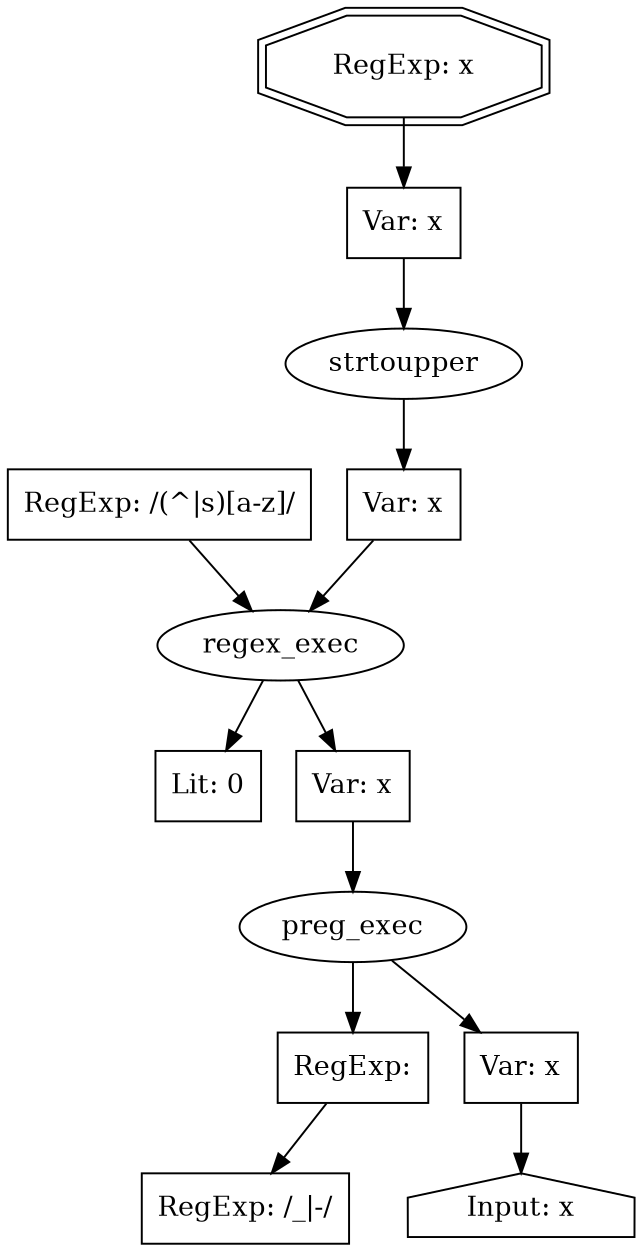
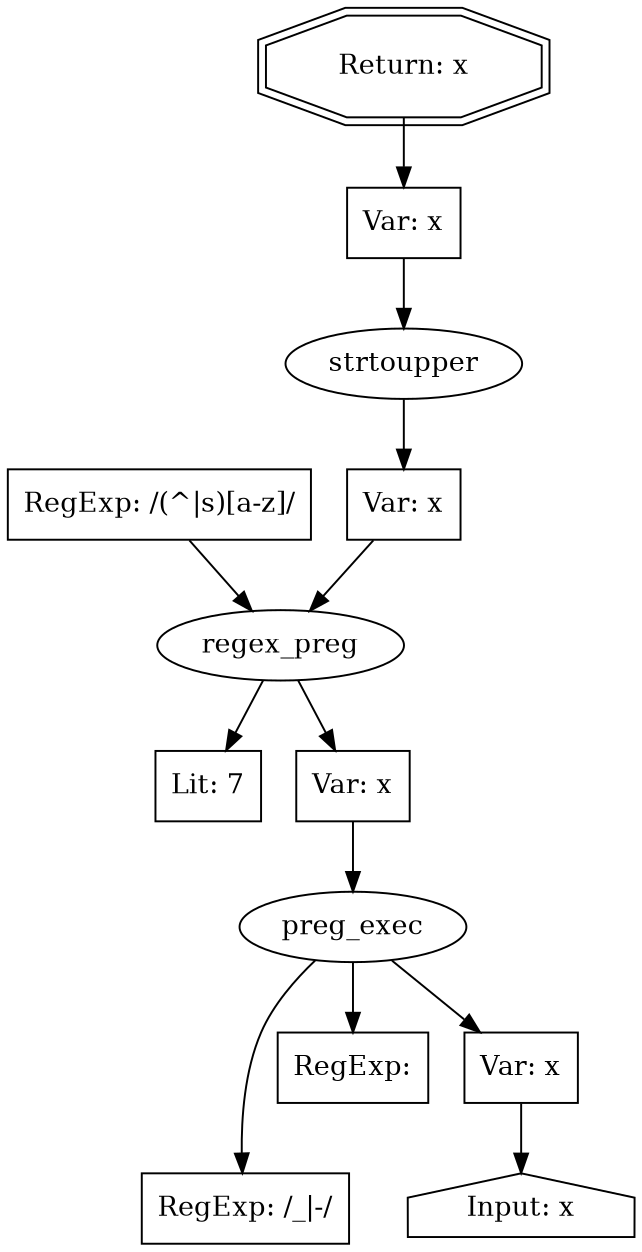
node "RegExp: x": label "RegExp: x" -> "Return: x"
node "regex_exec": label "regex_exec" -> "regex_preg"
node "Lit: 0": label "Lit: 0" -> "Lit: 7"
edge "RegExp:" -> "RegExp: /_|-/": now "preg_exec" -> "RegExp: /_|-/"
